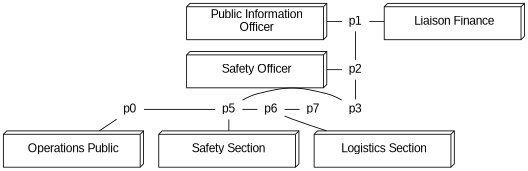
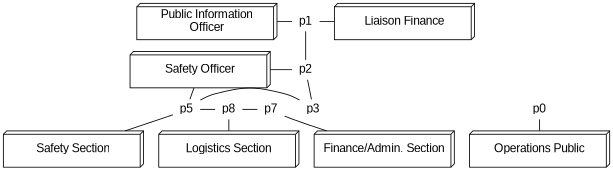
edge "p0" -- "p5": now "Safety Officer" -- "p5"
node "p6": label "p6" -> "p8"
node "Finance/Admin. Section": added
